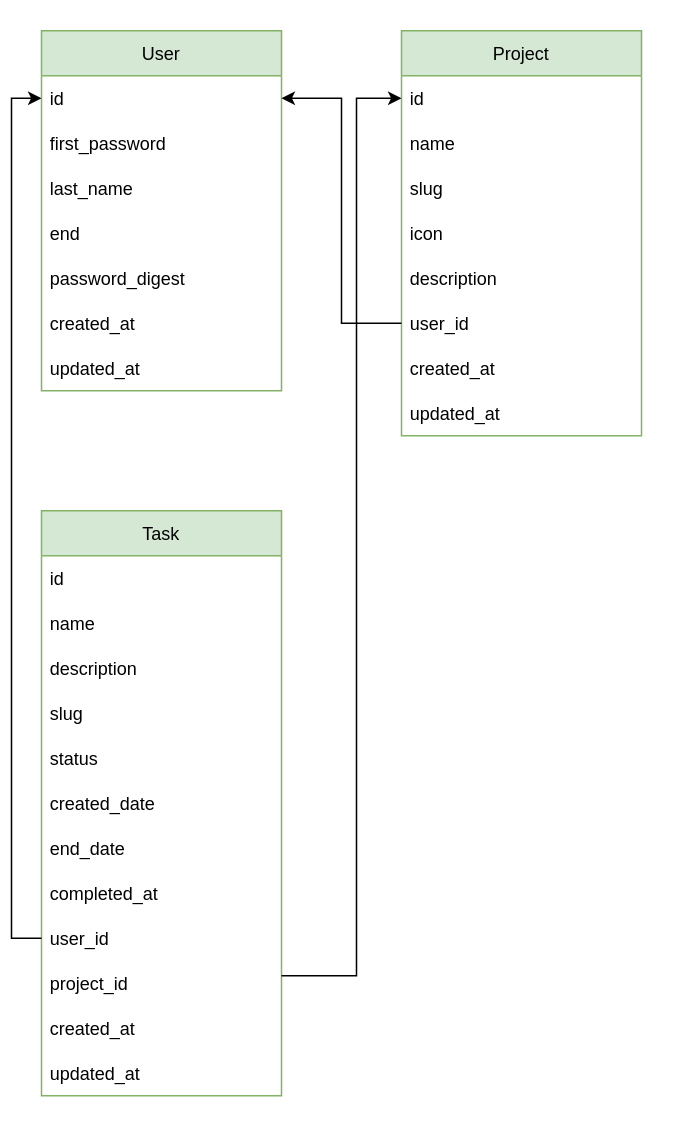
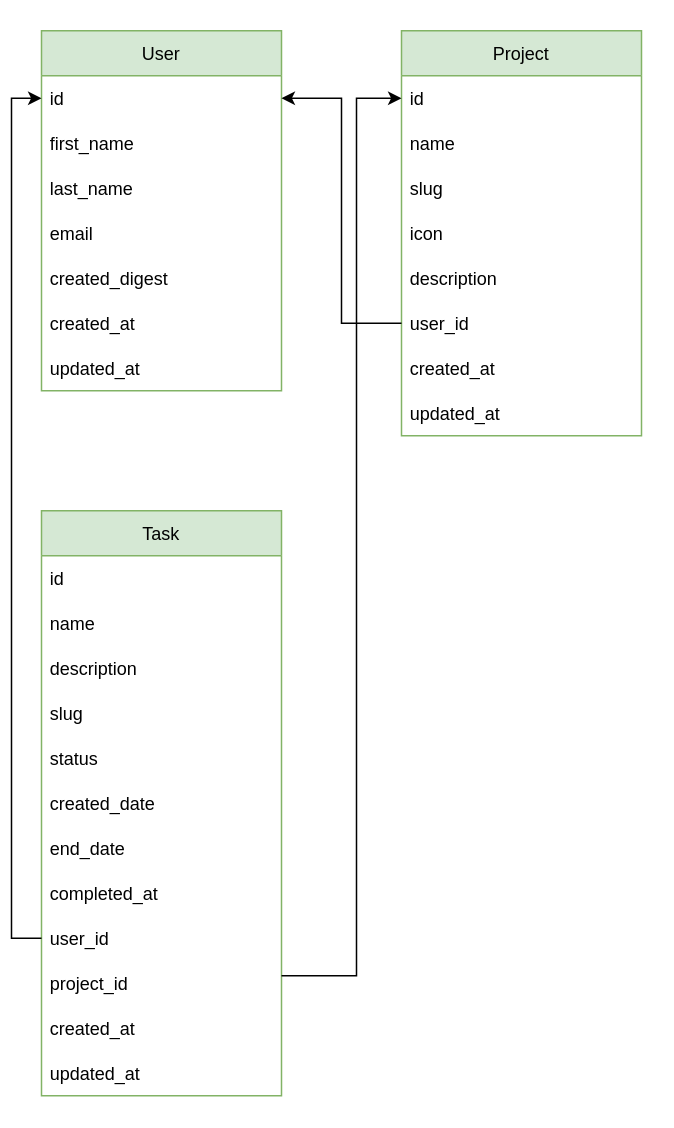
node "first_password": label "first_password" -> "first_name"
node "end": label "end" -> "email"
node "password_digest": label "password_digest" -> "created_digest"
